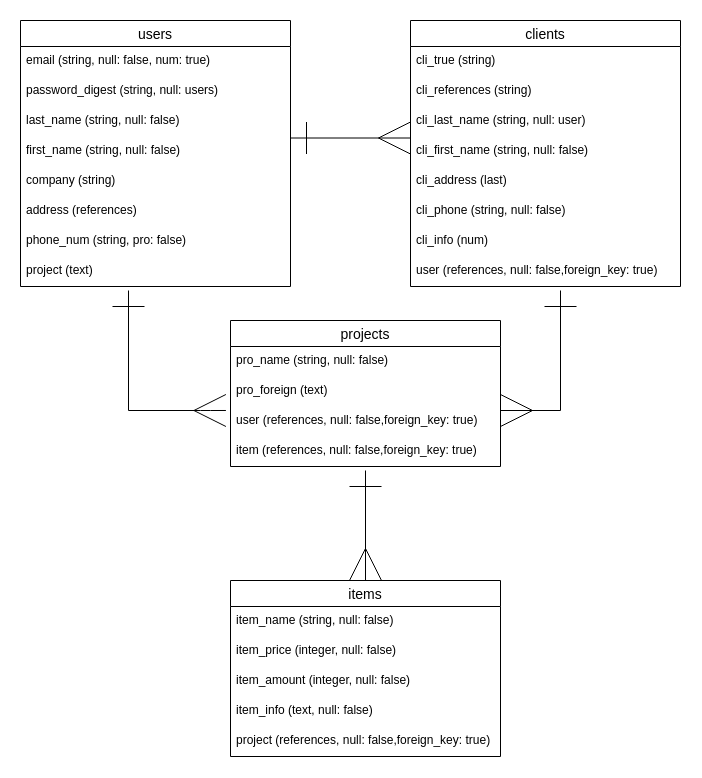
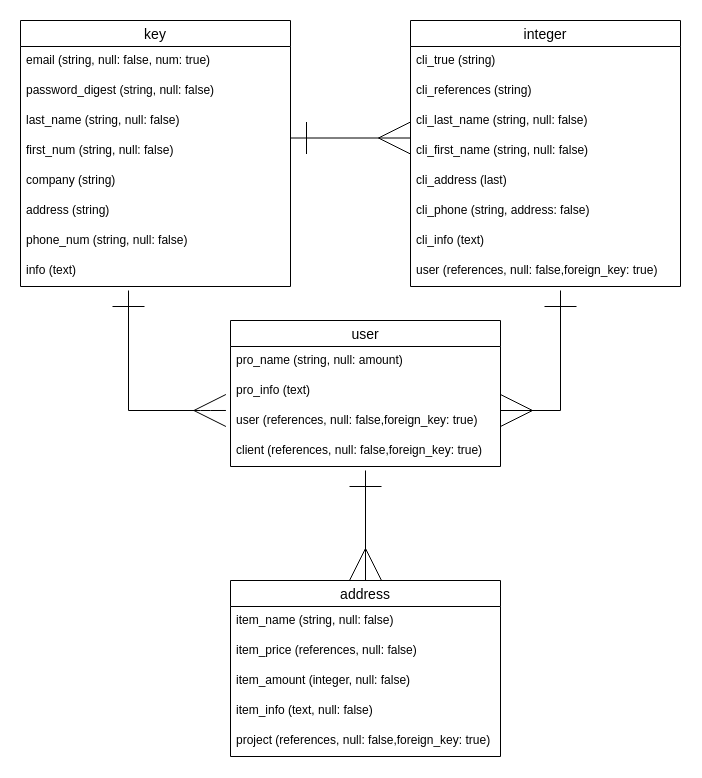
node "users": label "users" -> "key"
node "clients": label "clients" -> "integer"
node "password_digest (string, null: users)": label "password_digest (string, null: users)" -> "password_digest (string, null: false)"
node "cli_last_name (string, null: user)": label "cli_last_name (string, null: user)" -> "cli_last_name (string, null: false)"
node "first_name (string, null: false)": label "first_name (string, null: false)" -> "first_num (string, null: false)"
node "address (references)": label "address (references)" -> "address (string)"
node "cli_phone (string, null: false)": label "cli_phone (string, null: false)" -> "cli_phone (string, address: false)"
node "phone_num (string, pro: false)": label "phone_num (string, pro: false)" -> "phone_num (string, null: false)"
node "cli_info (num)": label "cli_info (num)" -> "cli_info (text)"
node "project (text)": label "project (text)" -> "info (text)"
node "projects": label "projects" -> "user"
node "pro_name (string, null: false)": label "pro_name (string, null: false)" -> "pro_name (string, null: amount)"
node "pro_foreign (text)": label "pro_foreign (text)" -> "pro_info (text)"
node "item (references, null: false,foreign_key: true)": label "item (references, null: false,foreign_key: true)" -> "client (references, null: false,foreign_key: true)"
node "items": label "items" -> "address"
node "item_price (integer, null: false)": label "item_price (integer, null: false)" -> "item_price (references, null: false)"
